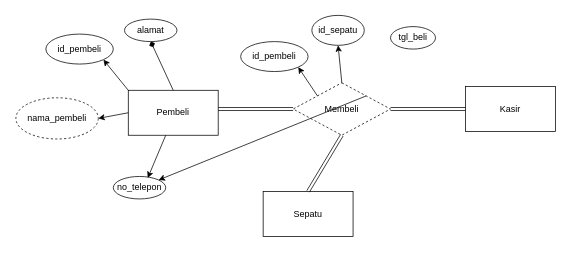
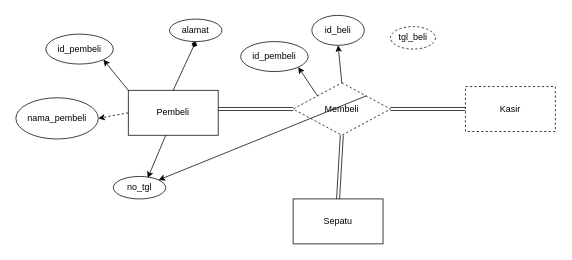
node "alamat": moved (150, 30) -> (195, 30)
node "id_sepatu": label "id_sepatu" -> "id_beli"
node "tgl_beli": style solid -> dashed
node "Kasir": style solid -> dashed
edge "Pembeli" -> "nama_pembeli": style solid -> dashed
node "nama_pembeli": style dashed -> solid
node "no_telepon": label "no_telepon" -> "no_tgl"
node "Sepatu": moved (308, 214) -> (338, 222)
